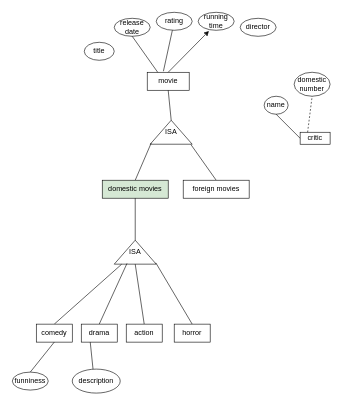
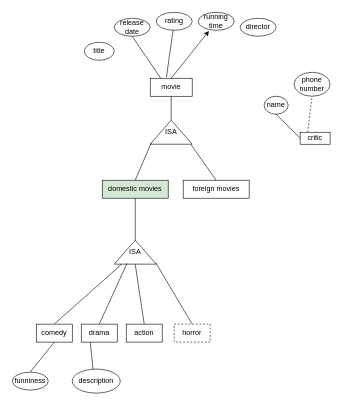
node "movie": moved (168, 81) -> (171, 87)
node "domestic number": label "domestic number" -> "phone number"
node "horror": style solid -> dashed
